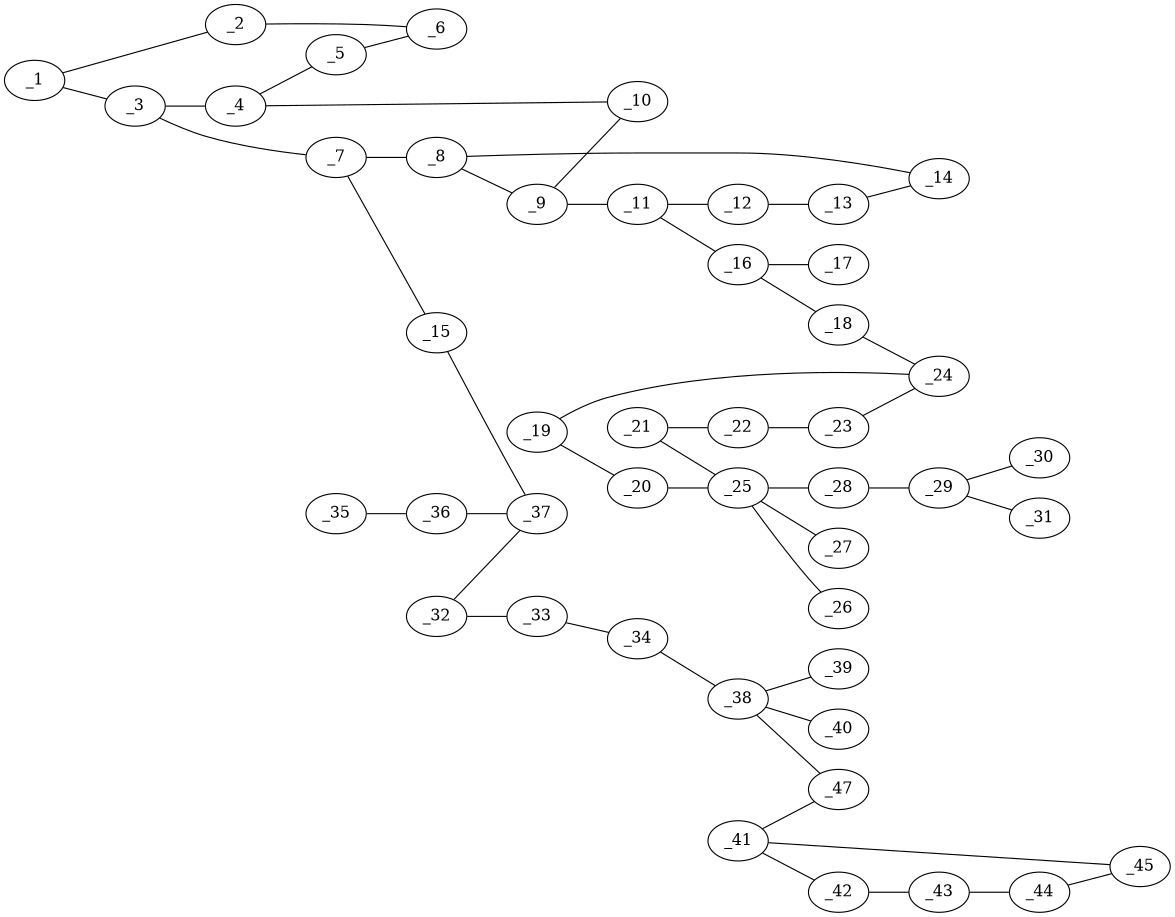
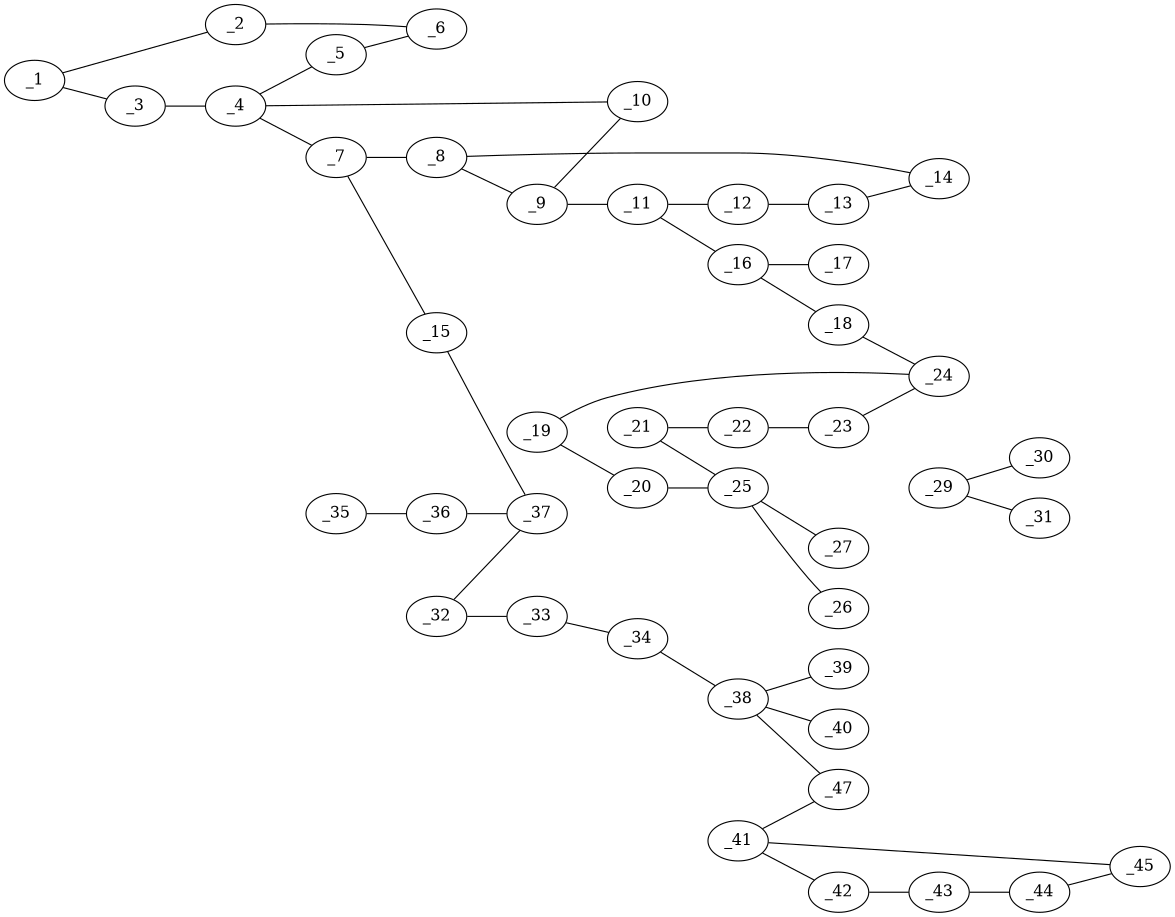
edge "_3" -- "_7": now "_4" -- "_7"
node "_28": removed
